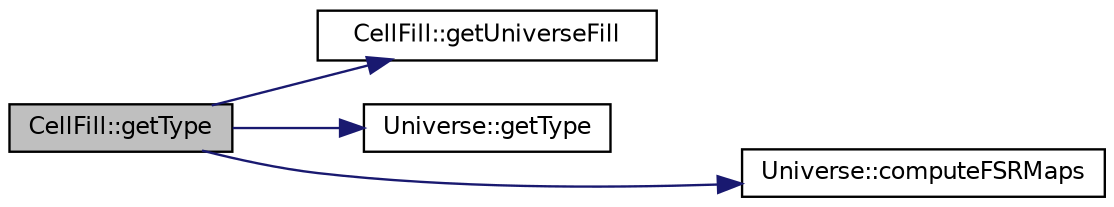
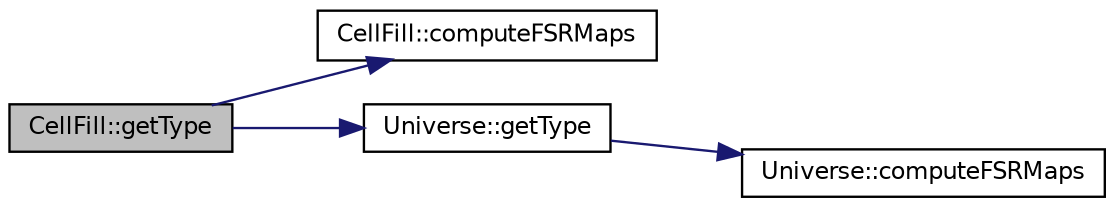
node "CellFill::getUniverseFill": label "CellFill::getUniverseFill" -> "CellFill::computeFSRMaps"
edge "CellFill::getType" -> "Universe::computeFSRMaps": now "Universe::getType" -> "Universe::computeFSRMaps"
